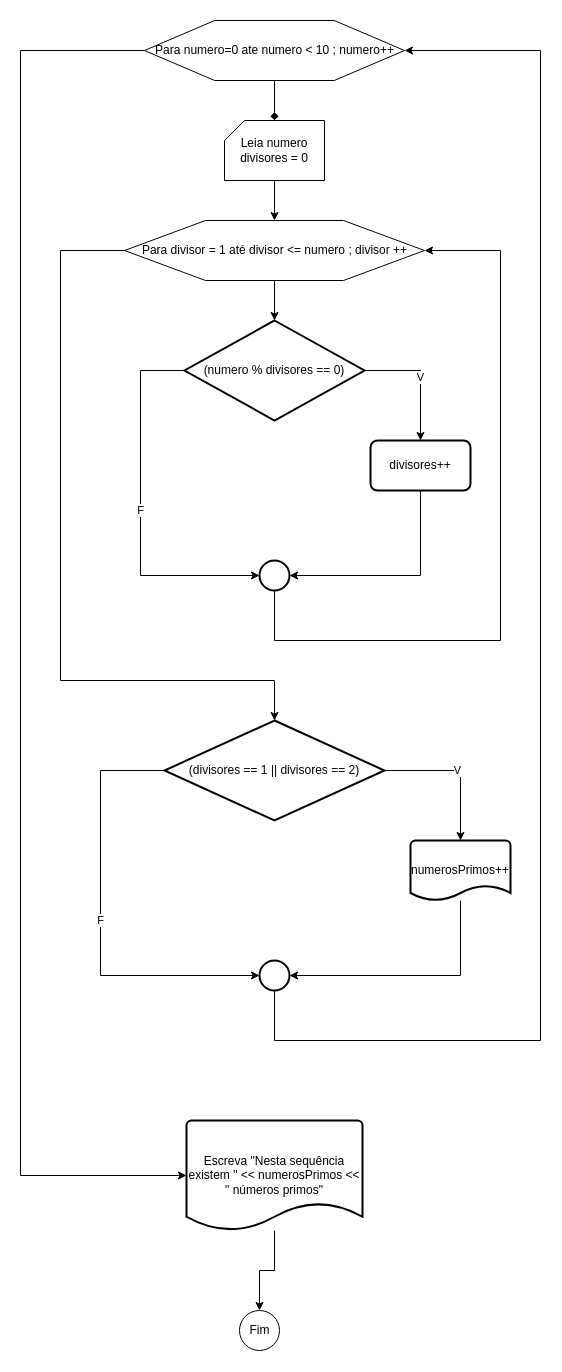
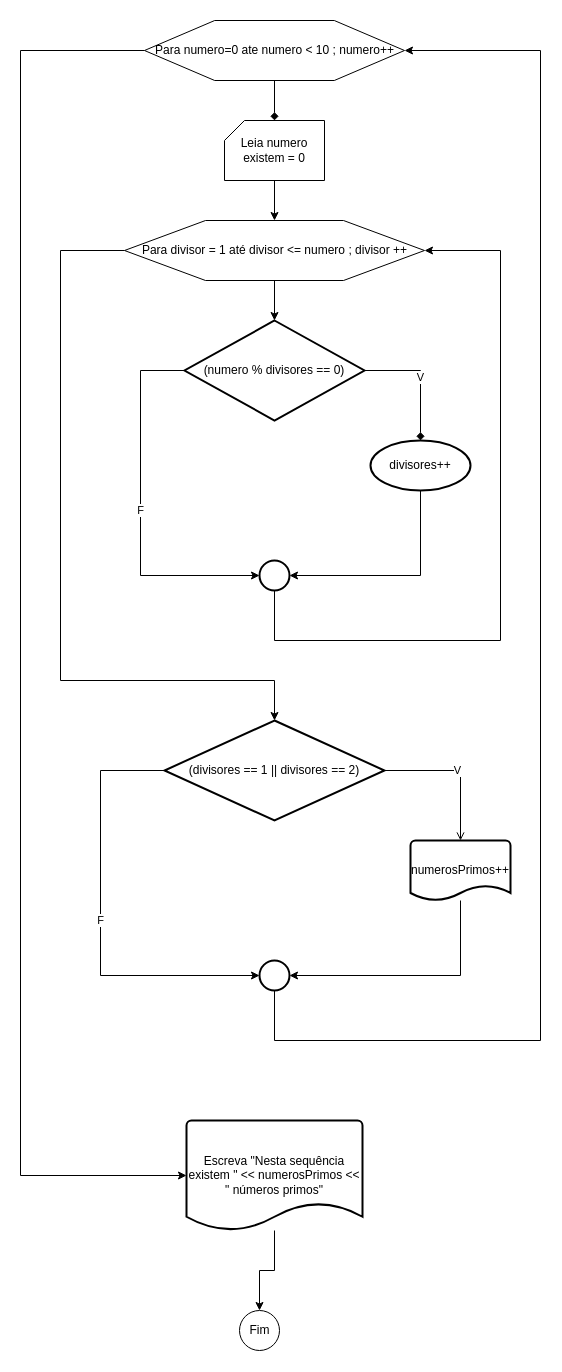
node "Leia numero divisores = 0": label "Leia numero divisores = 0" -> "Leia numero existem = 0"
edge "(numero % divisores == 0)" -> "divisores++": arrowhead classic -> diamond
node "divisores++": shape rounded rectangle -> ellipse
edge "(divisores == 1 || divisores == 2)" -> "numerosPrimos++": arrowhead classic -> open
